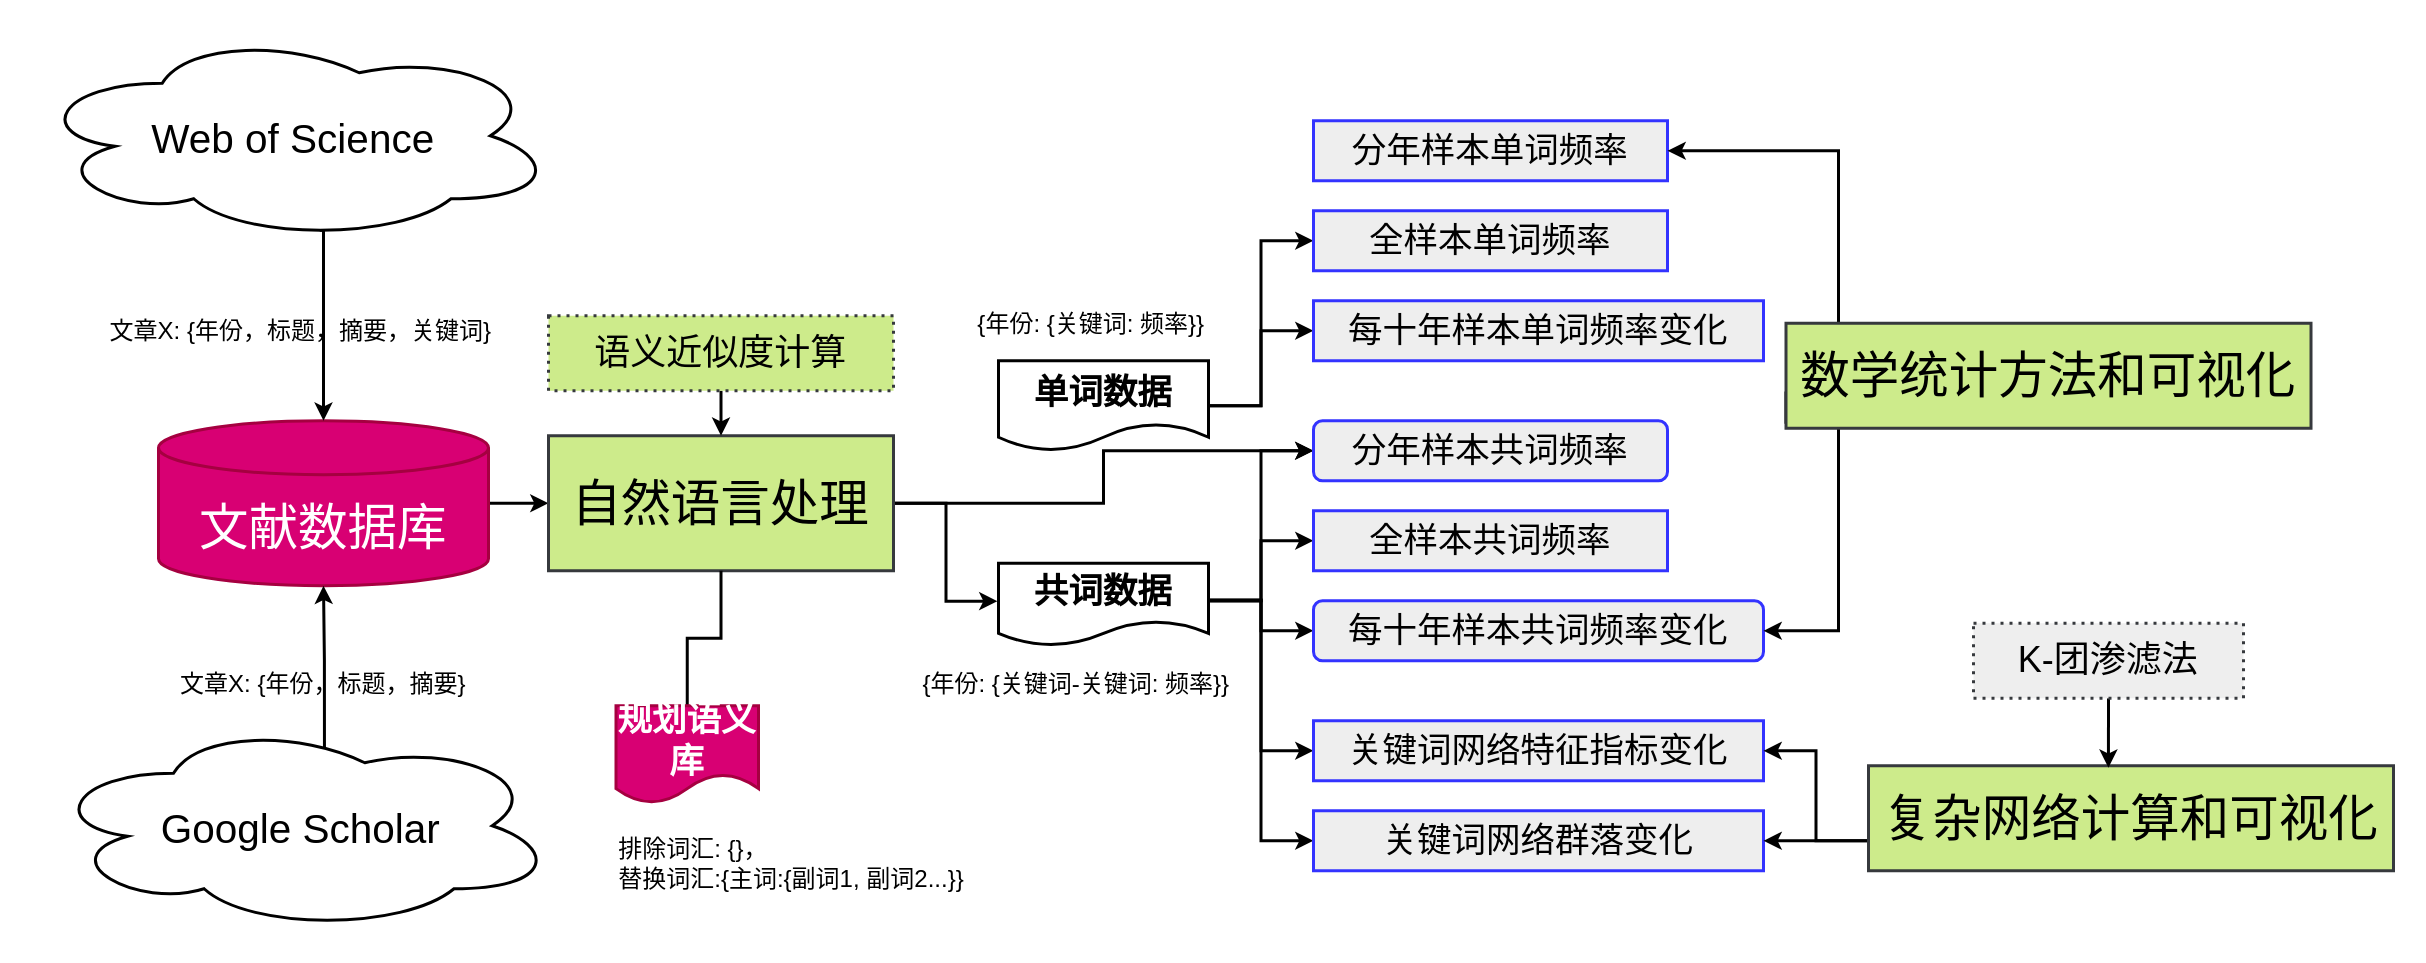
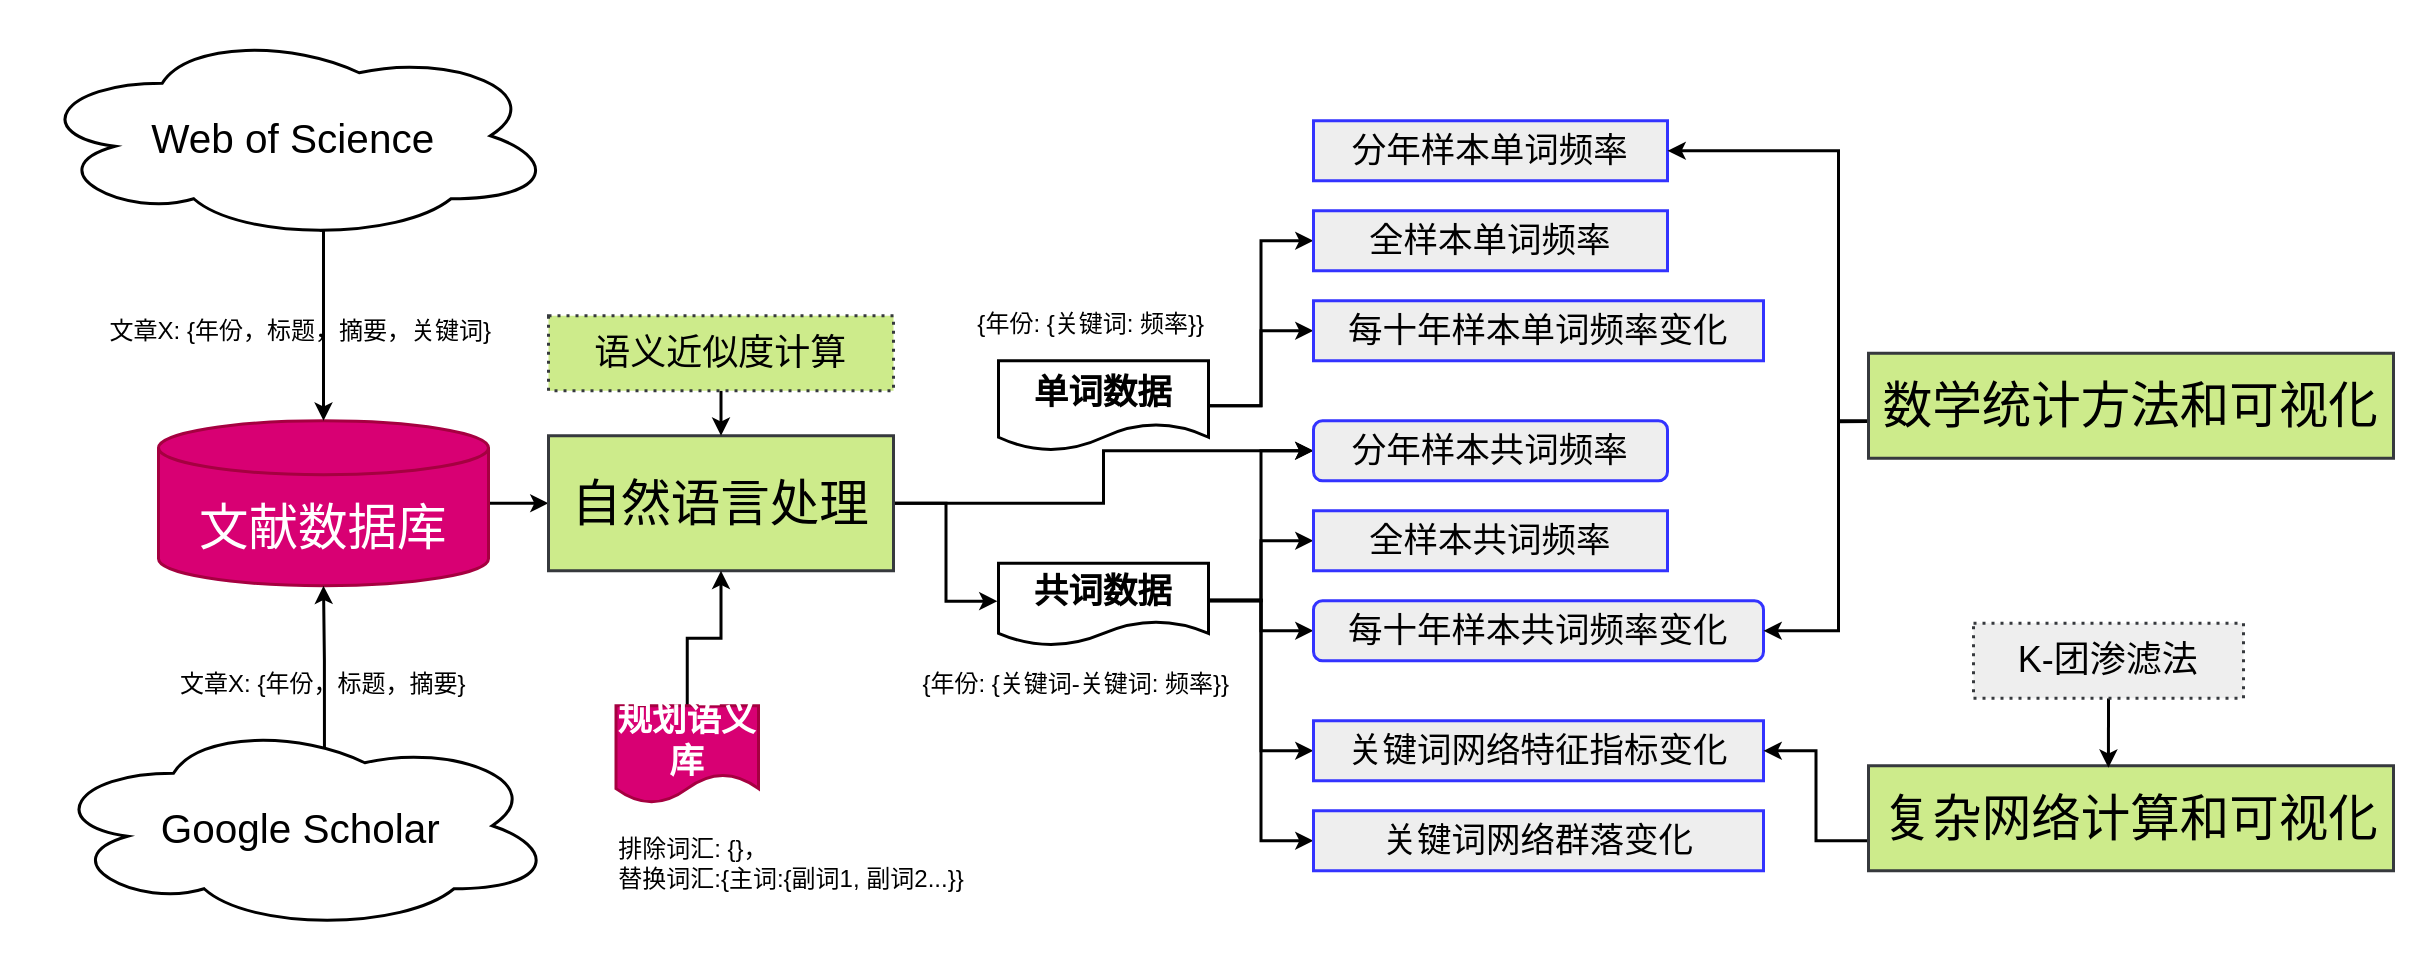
node "数学统计方法和可视化": moved (2048, 376) -> (2131, 406)
edge "自然语言处理" -- "规划语义库": arrowhead none -> classic
edge "复杂网络计算和可视化" -> "关键词网络群落变化": removed
